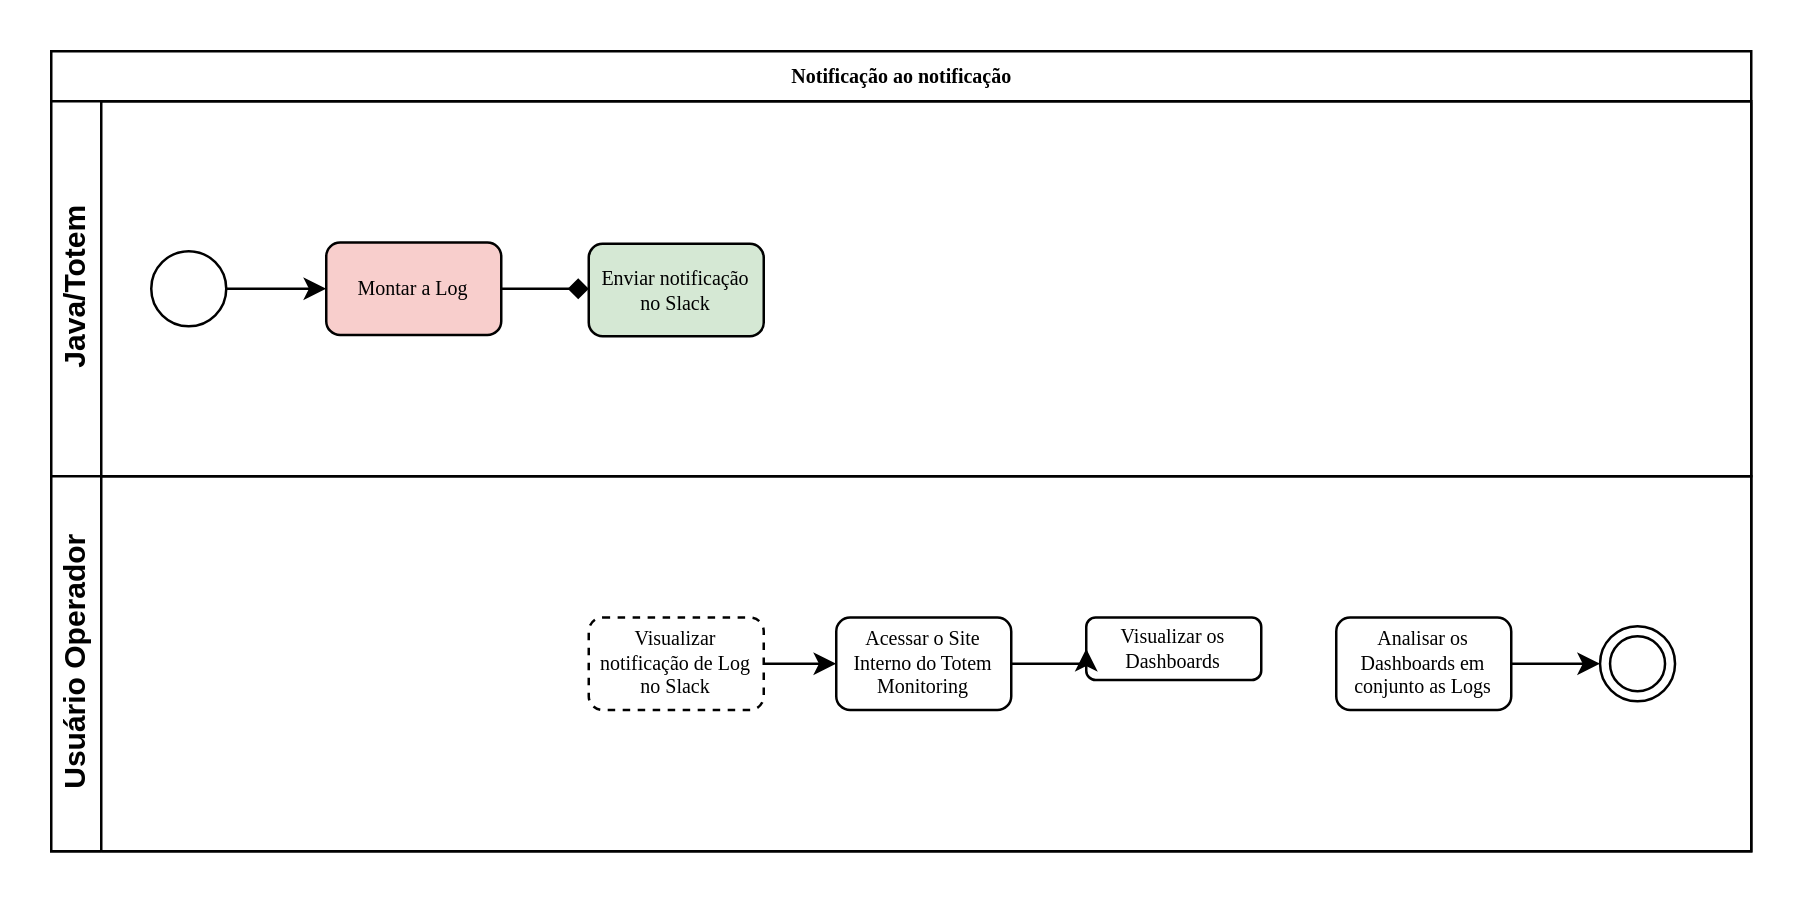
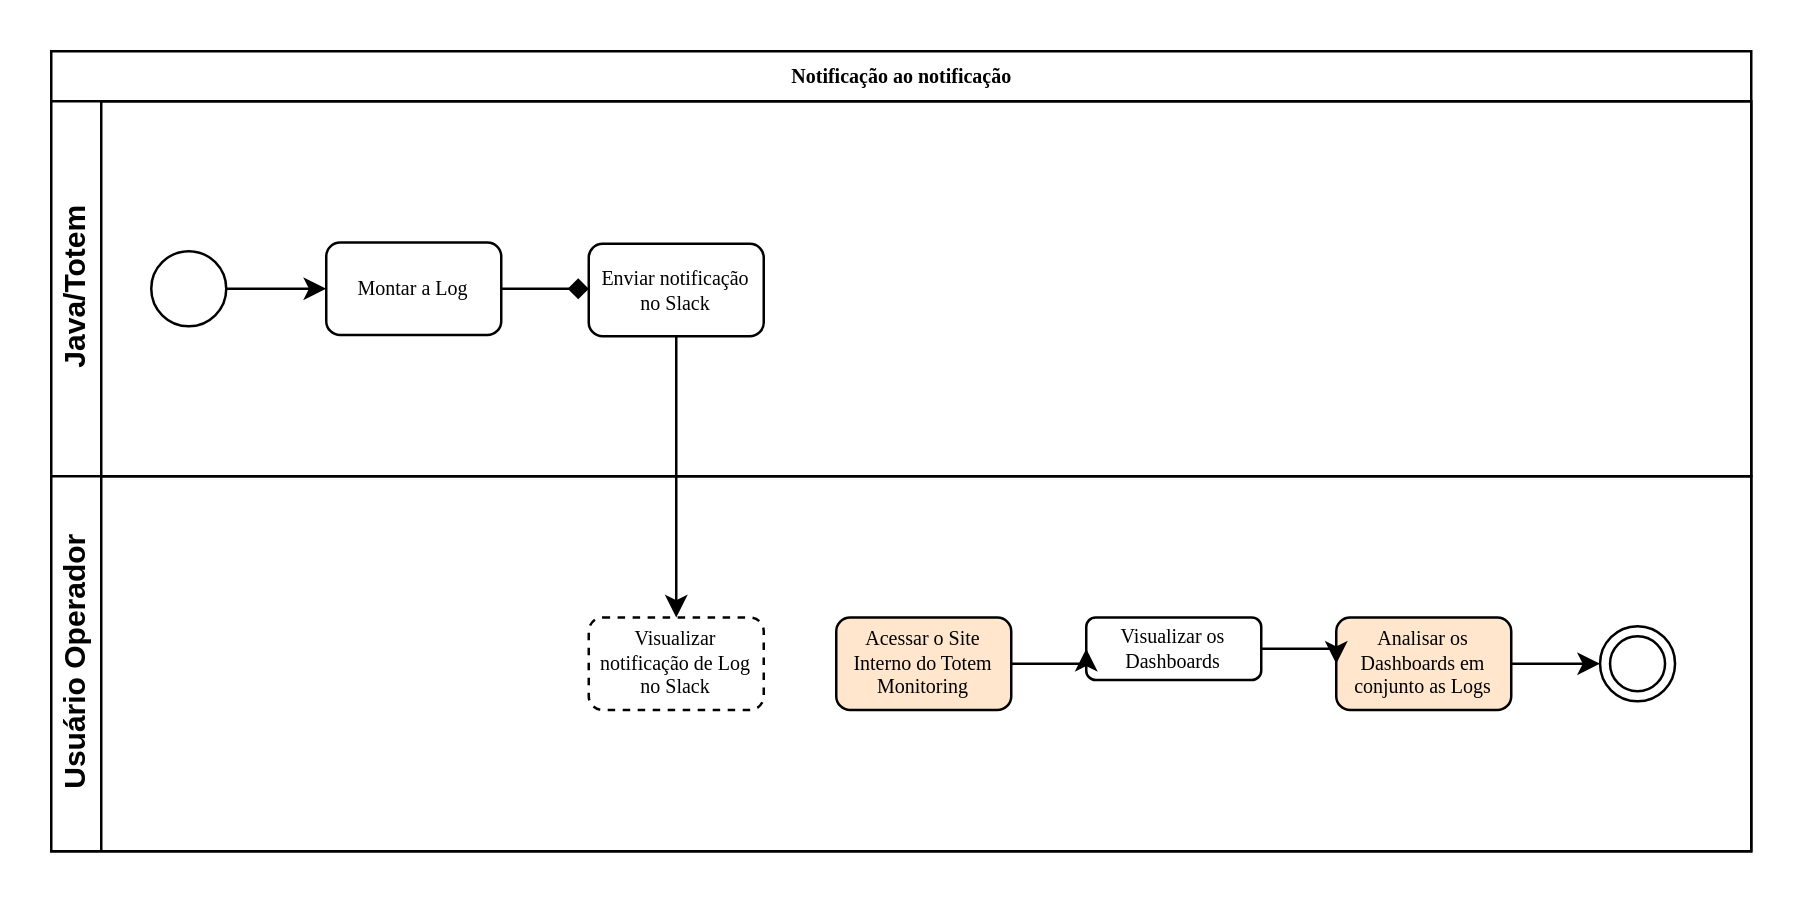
node "Montar a Log": fillcolor #f8cecc -> #ffffff
node "Enviar notificação no Slack": fillcolor #d5e8d4 -> #ffffff
edge "Enviar notificação no Slack" -> "Visualizar notificação de Log no Slack": added
edge "Visualizar os Dashboards" -> "Analisar os Dashboards em conjunto as Logs": added
edge "Visualizar notificação de Log no Slack" -> "Acessar o Site Interno do Totem Monitoring": removed
node "Acessar o Site Interno do Totem Monitoring": fillcolor #ffffff -> #ffe6cc
node "Analisar os Dashboards em conjunto as Logs": fillcolor #ffffff -> #ffe6cc
